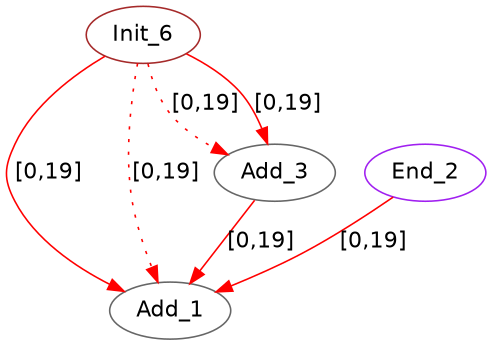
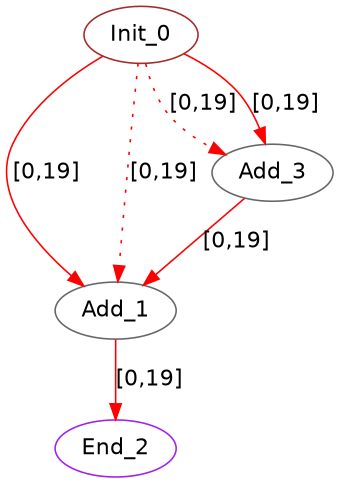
node "Init_6": label "Init_6" -> "Init_0"
edge "End_2" -> "Add_1": reversed
